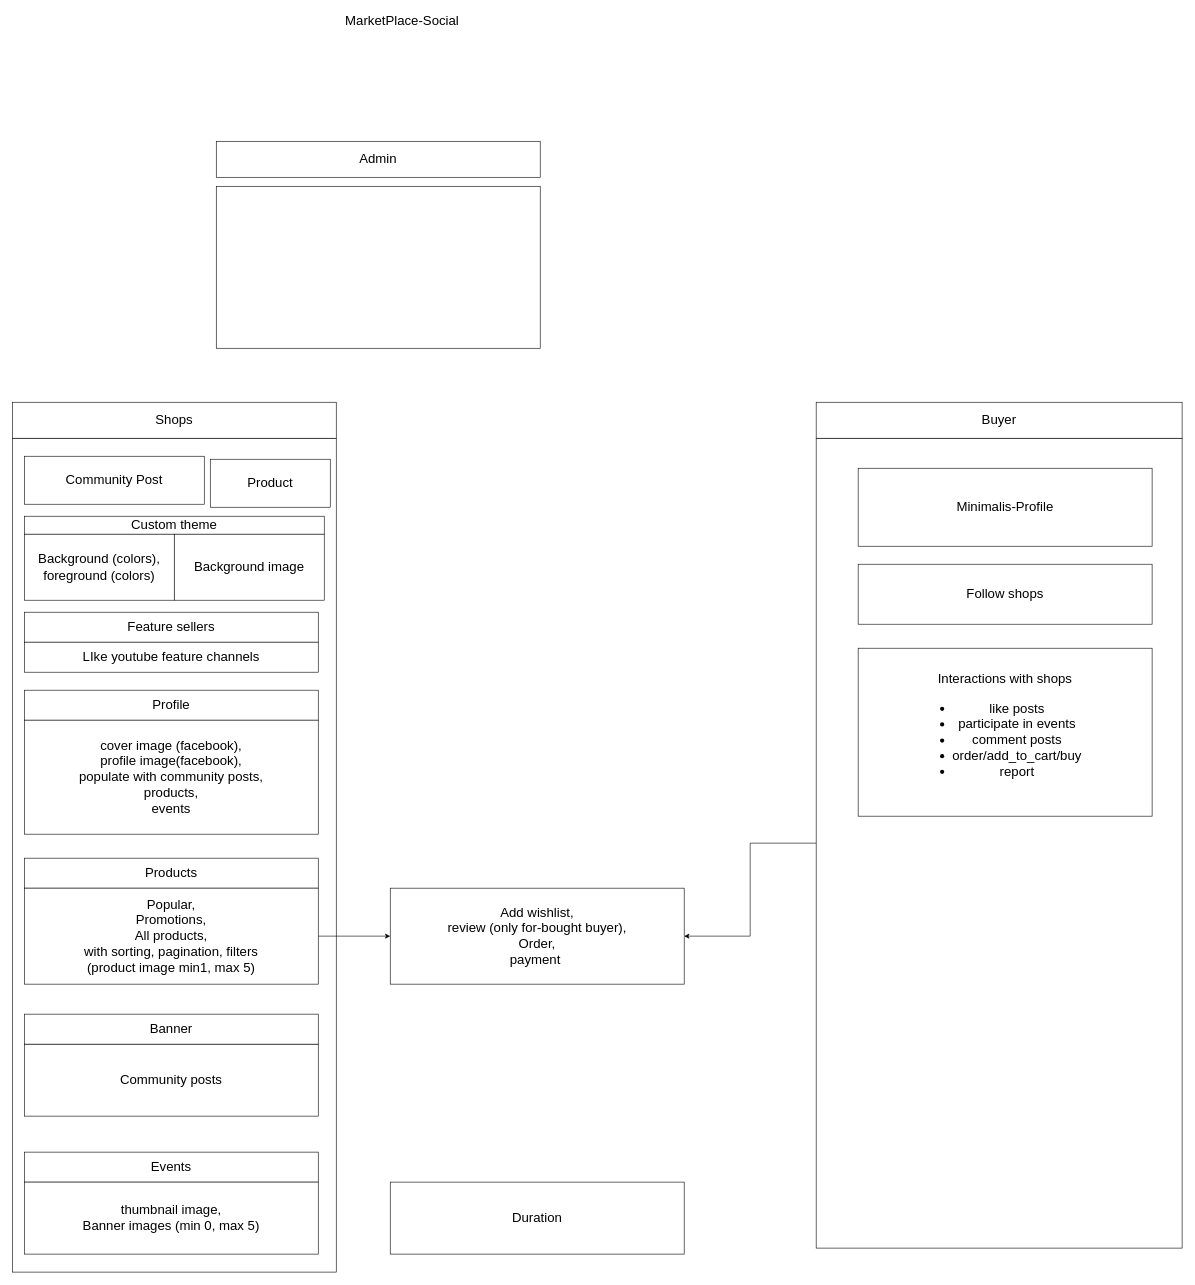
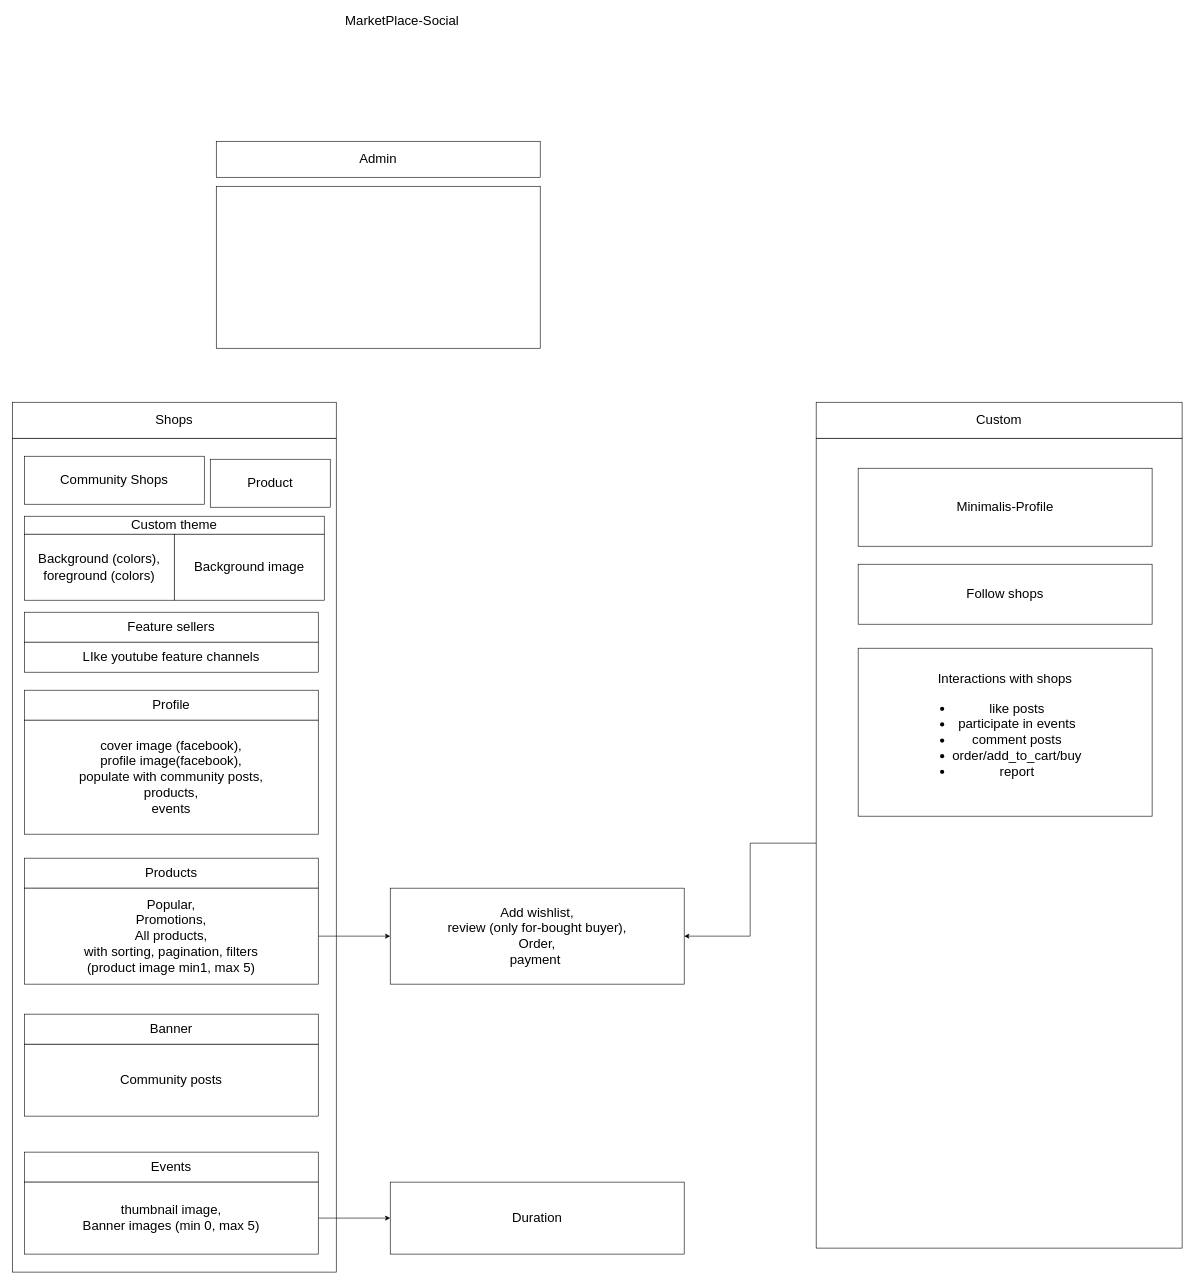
node "Buyer": label "Buyer" -> "Custom"
node "Community Post": label "Community Post" -> "Community Shops"
edge "thumbnail image, Banner images (min 0, max 5)" -> "Duration": added
